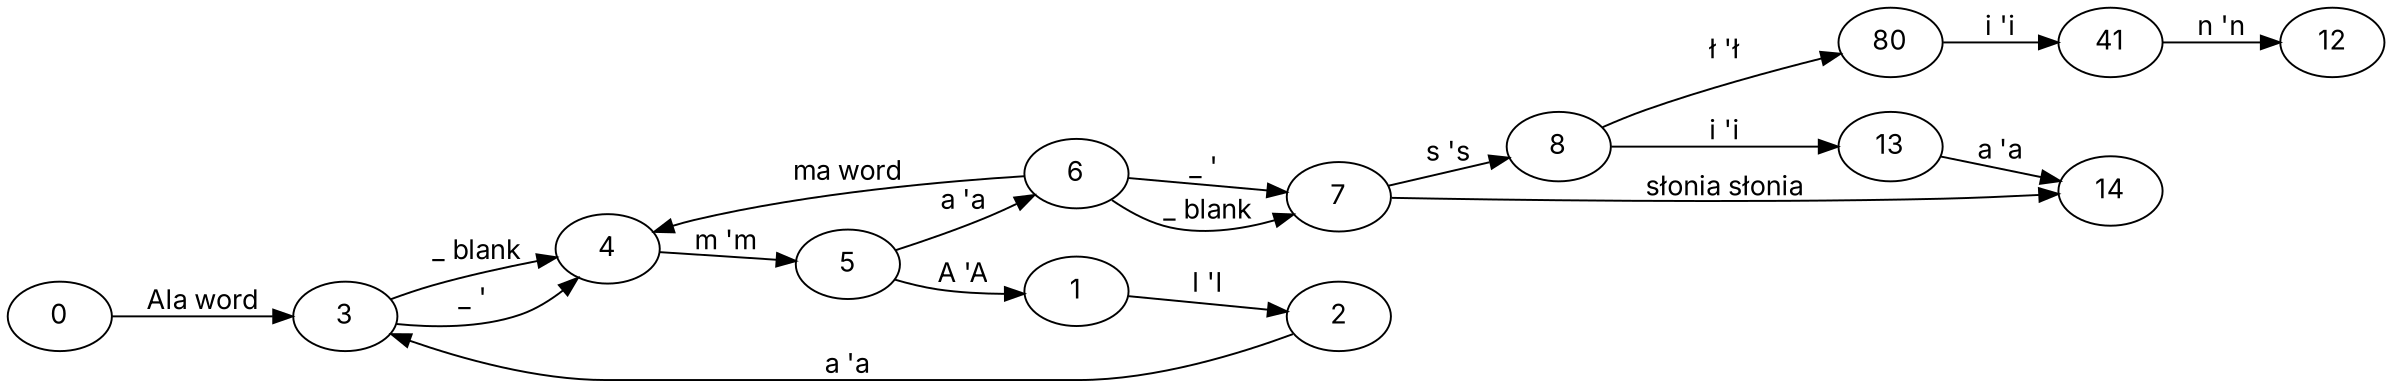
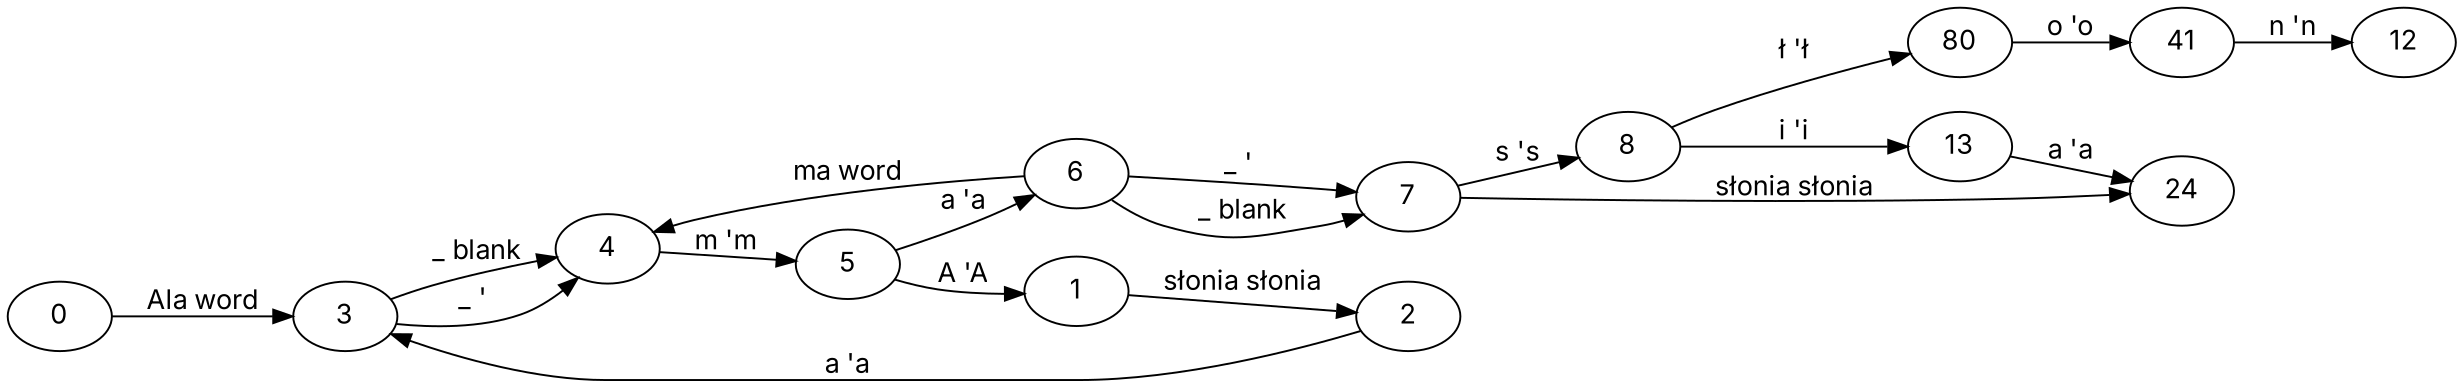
edge "80" -> "41": label "i 'i" -> "o 'o"
node "14": label "14" -> "24"
edge "1" -> "2": label "l 'l" -> "słonia słonia"
